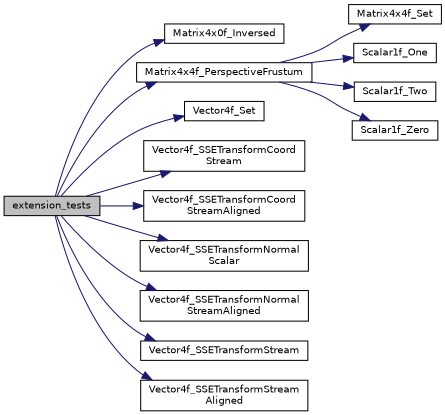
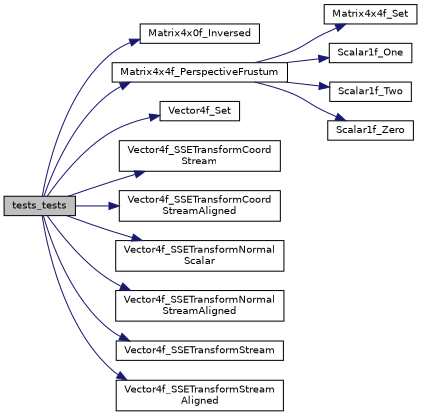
node "extension_tests": label "extension_tests" -> "tests_tests"
